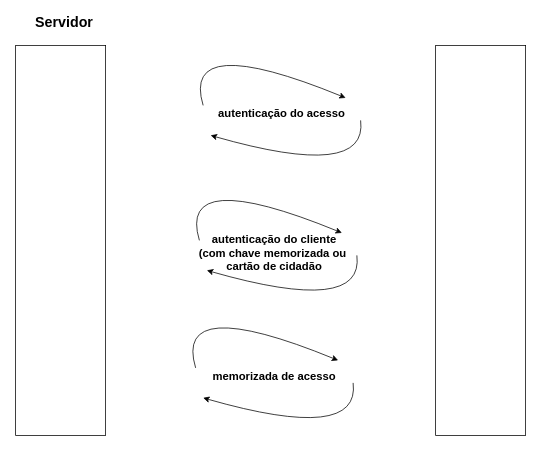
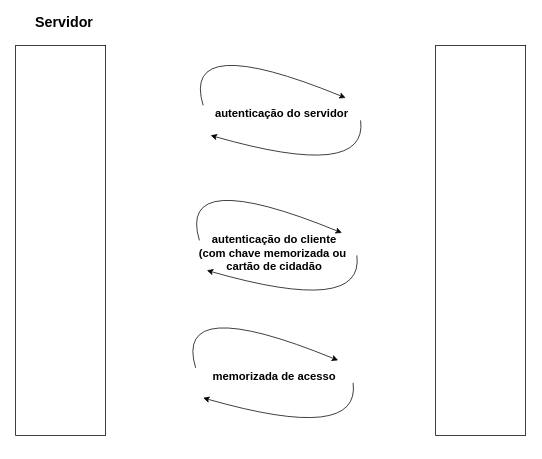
node "autenticação do acesso": label "autenticação do acesso" -> "autenticação do servidor"
